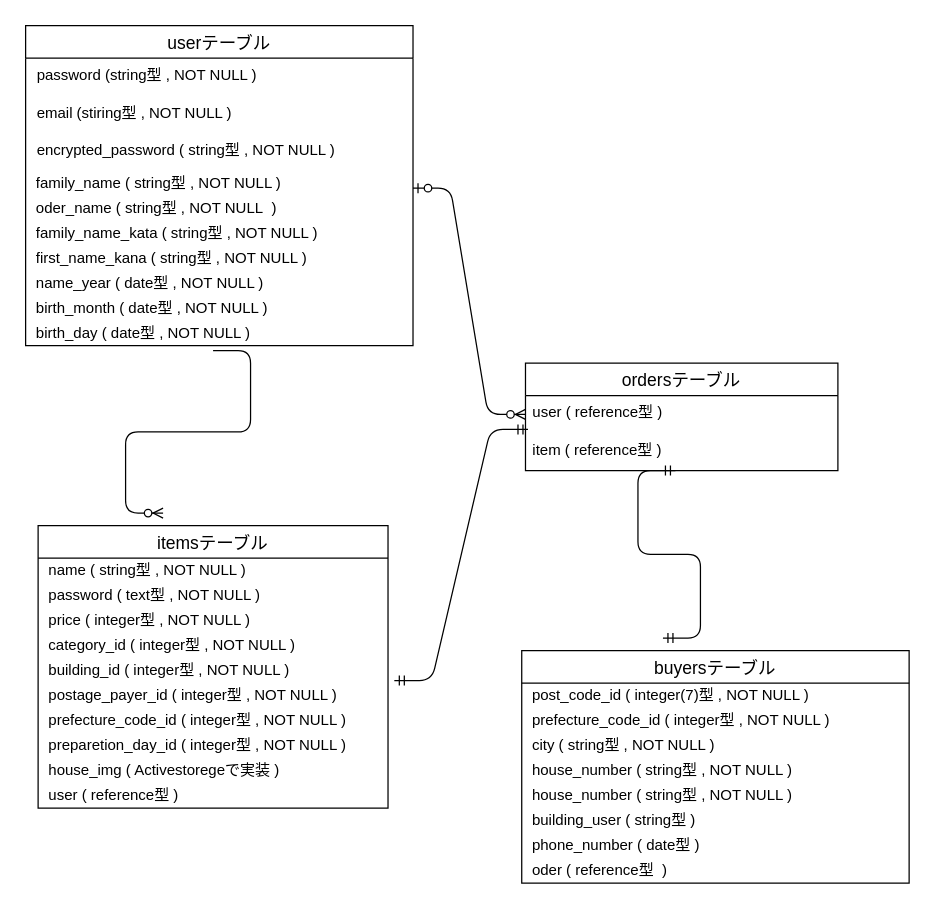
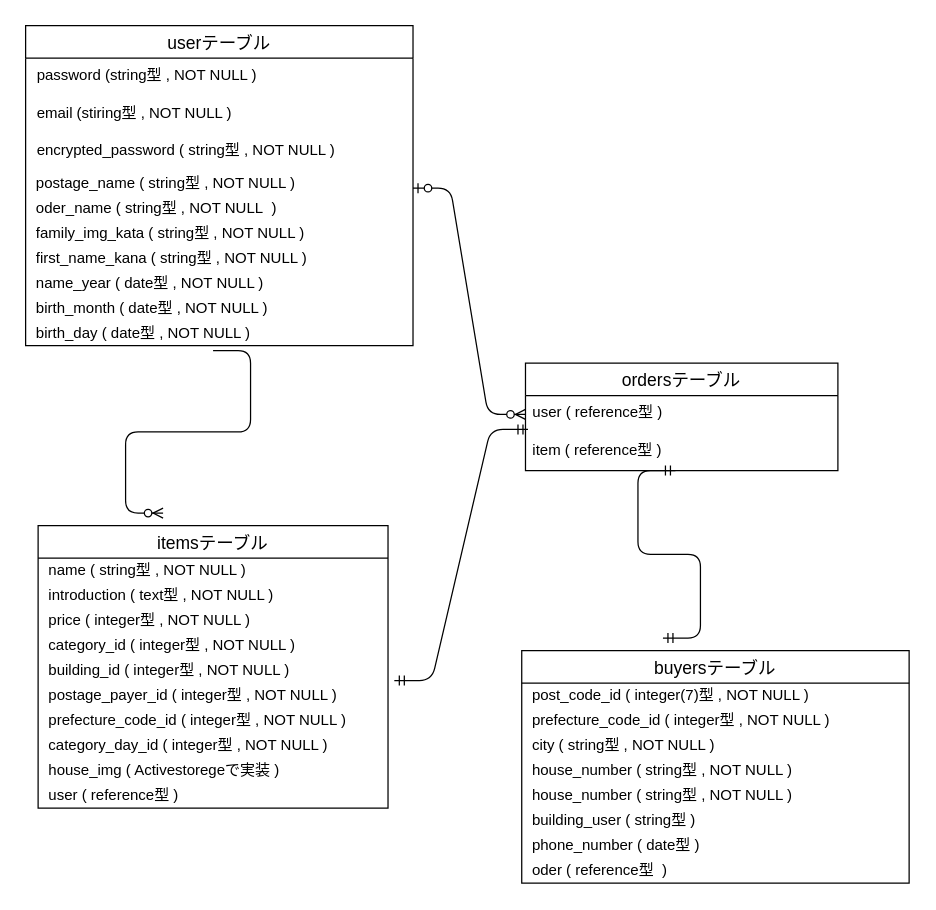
node "family_name ( string型 , NOT NULL )": label "family_name ( string型 , NOT NULL )" -> "postage_name ( string型 , NOT NULL )"
node "family_name_kata ( string型 , NOT NULL )": label "family_name_kata ( string型 , NOT NULL )" -> "family_img_kata ( string型 , NOT NULL )"
node "password ( text型 , NOT NULL )": label "password ( text型 , NOT NULL )" -> "introduction ( text型 , NOT NULL )"
node "preparetion_day_id ( integer型 , NOT NULL )": label "preparetion_day_id ( integer型 , NOT NULL )" -> "category_day_id ( integer型 , NOT NULL )"
